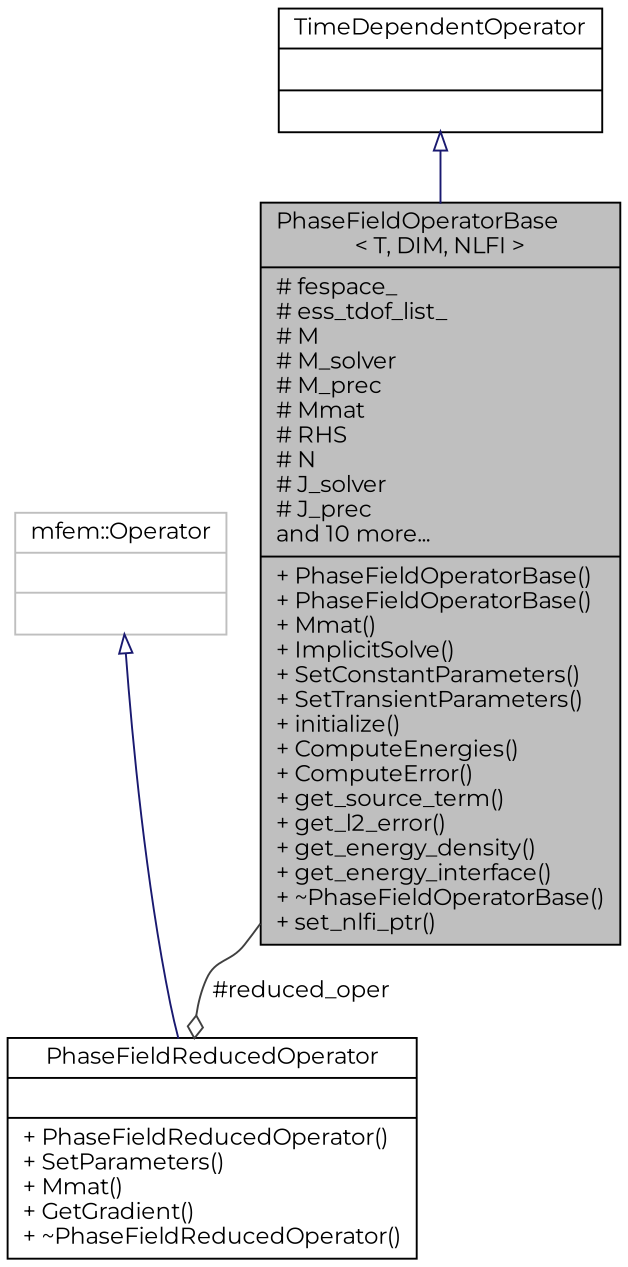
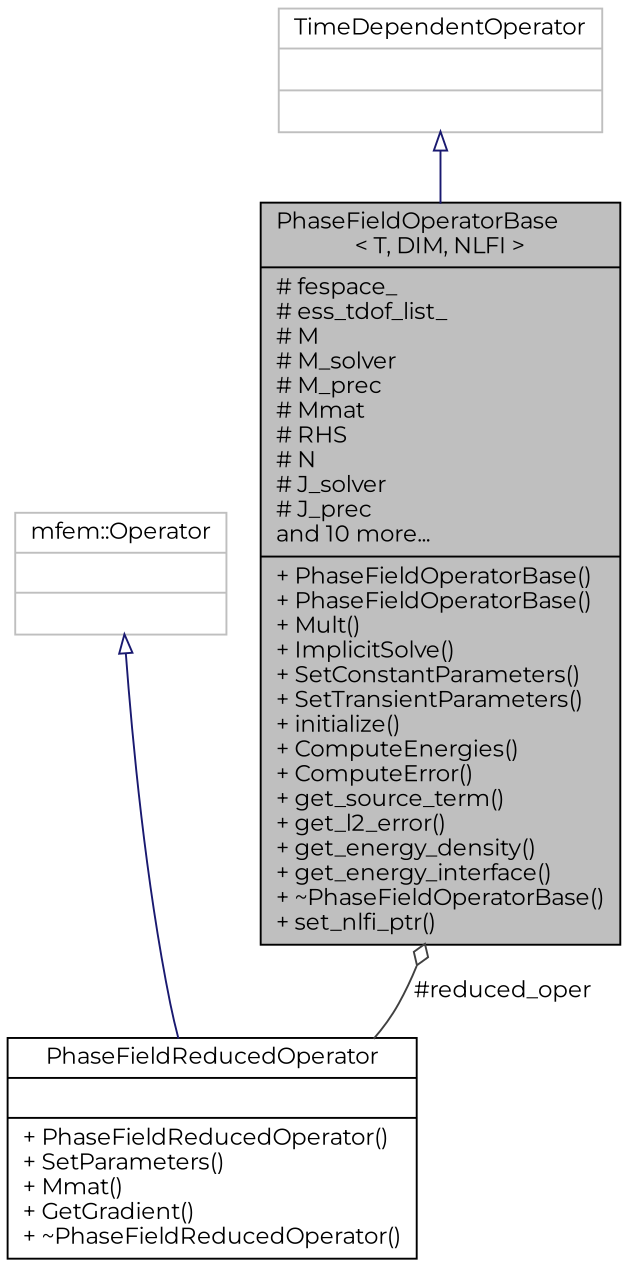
node "TimeDependentOperator": color black -> grey75
node "PhaseFieldOperatorBase": text "+ Mmat()" -> "+ Mult()"
edge "PhaseFieldOperatorBase" -> "PhaseFieldReducedOperator": reversed
